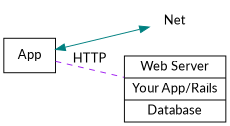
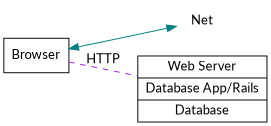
node "App": label "App" -> "Browser"
node "Web Server": text "Your App/Rails" -> "Database App/Rails"
